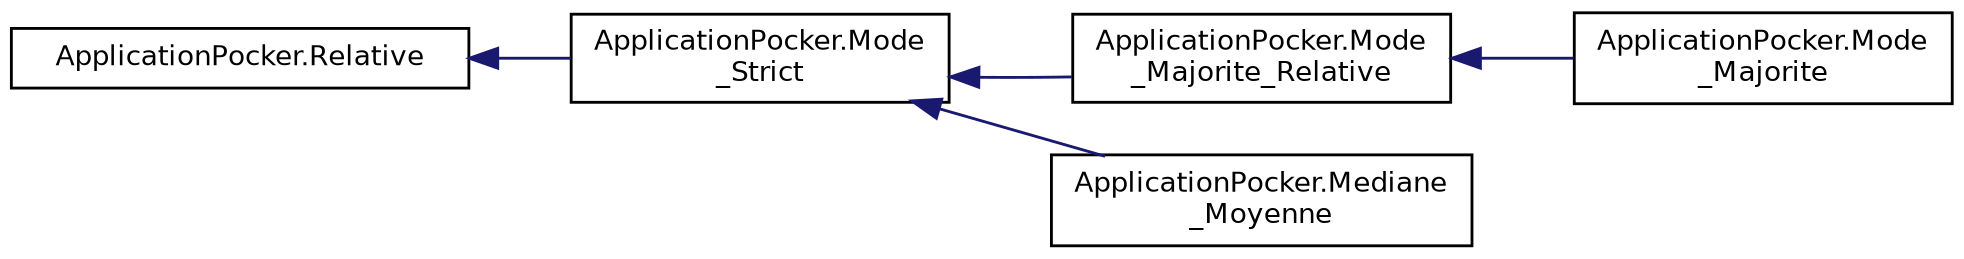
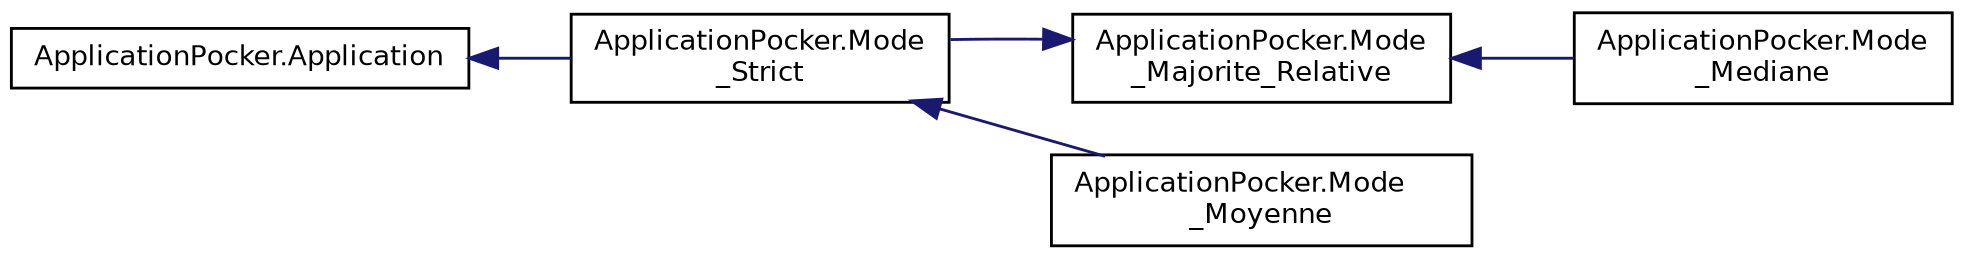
node "ApplicationPocker.Relative": label "ApplicationPocker.Relative" -> "ApplicationPocker.Application"
node "ApplicationPocker.Mode _Majorite": label "ApplicationPocker.Mode _Majorite" -> "ApplicationPocker.Mode _Mediane"
edge "ApplicationPocker.Mode _Majorite_Relative" -> "ApplicationPocker.Mode _Strict": reversed
node "ApplicationPocker.Mediane _Moyenne": label "ApplicationPocker.Mediane _Moyenne" -> "ApplicationPocker.Mode _Moyenne"
